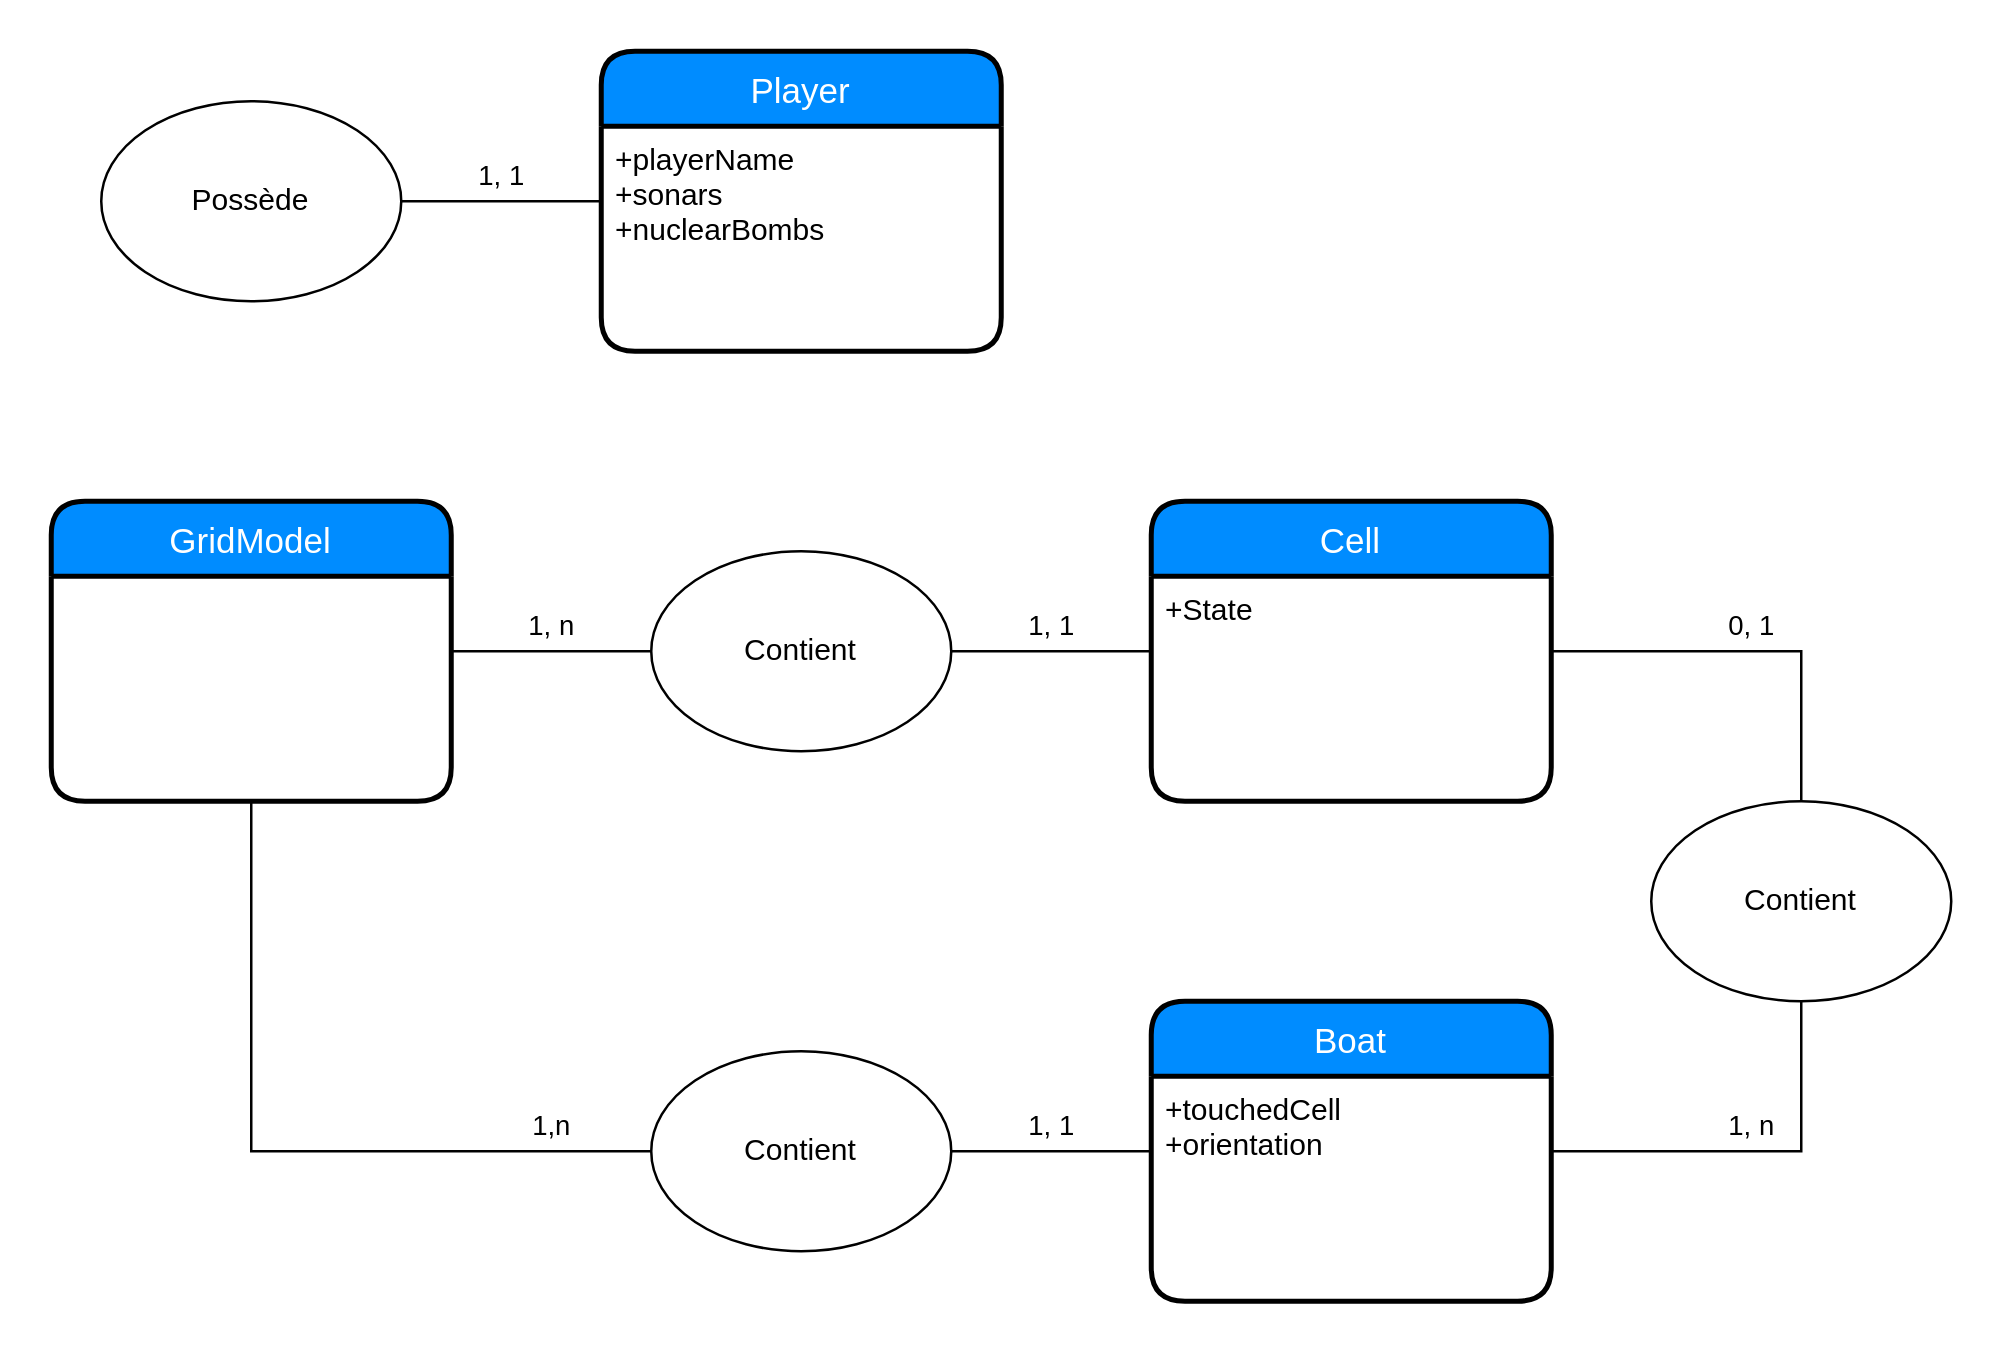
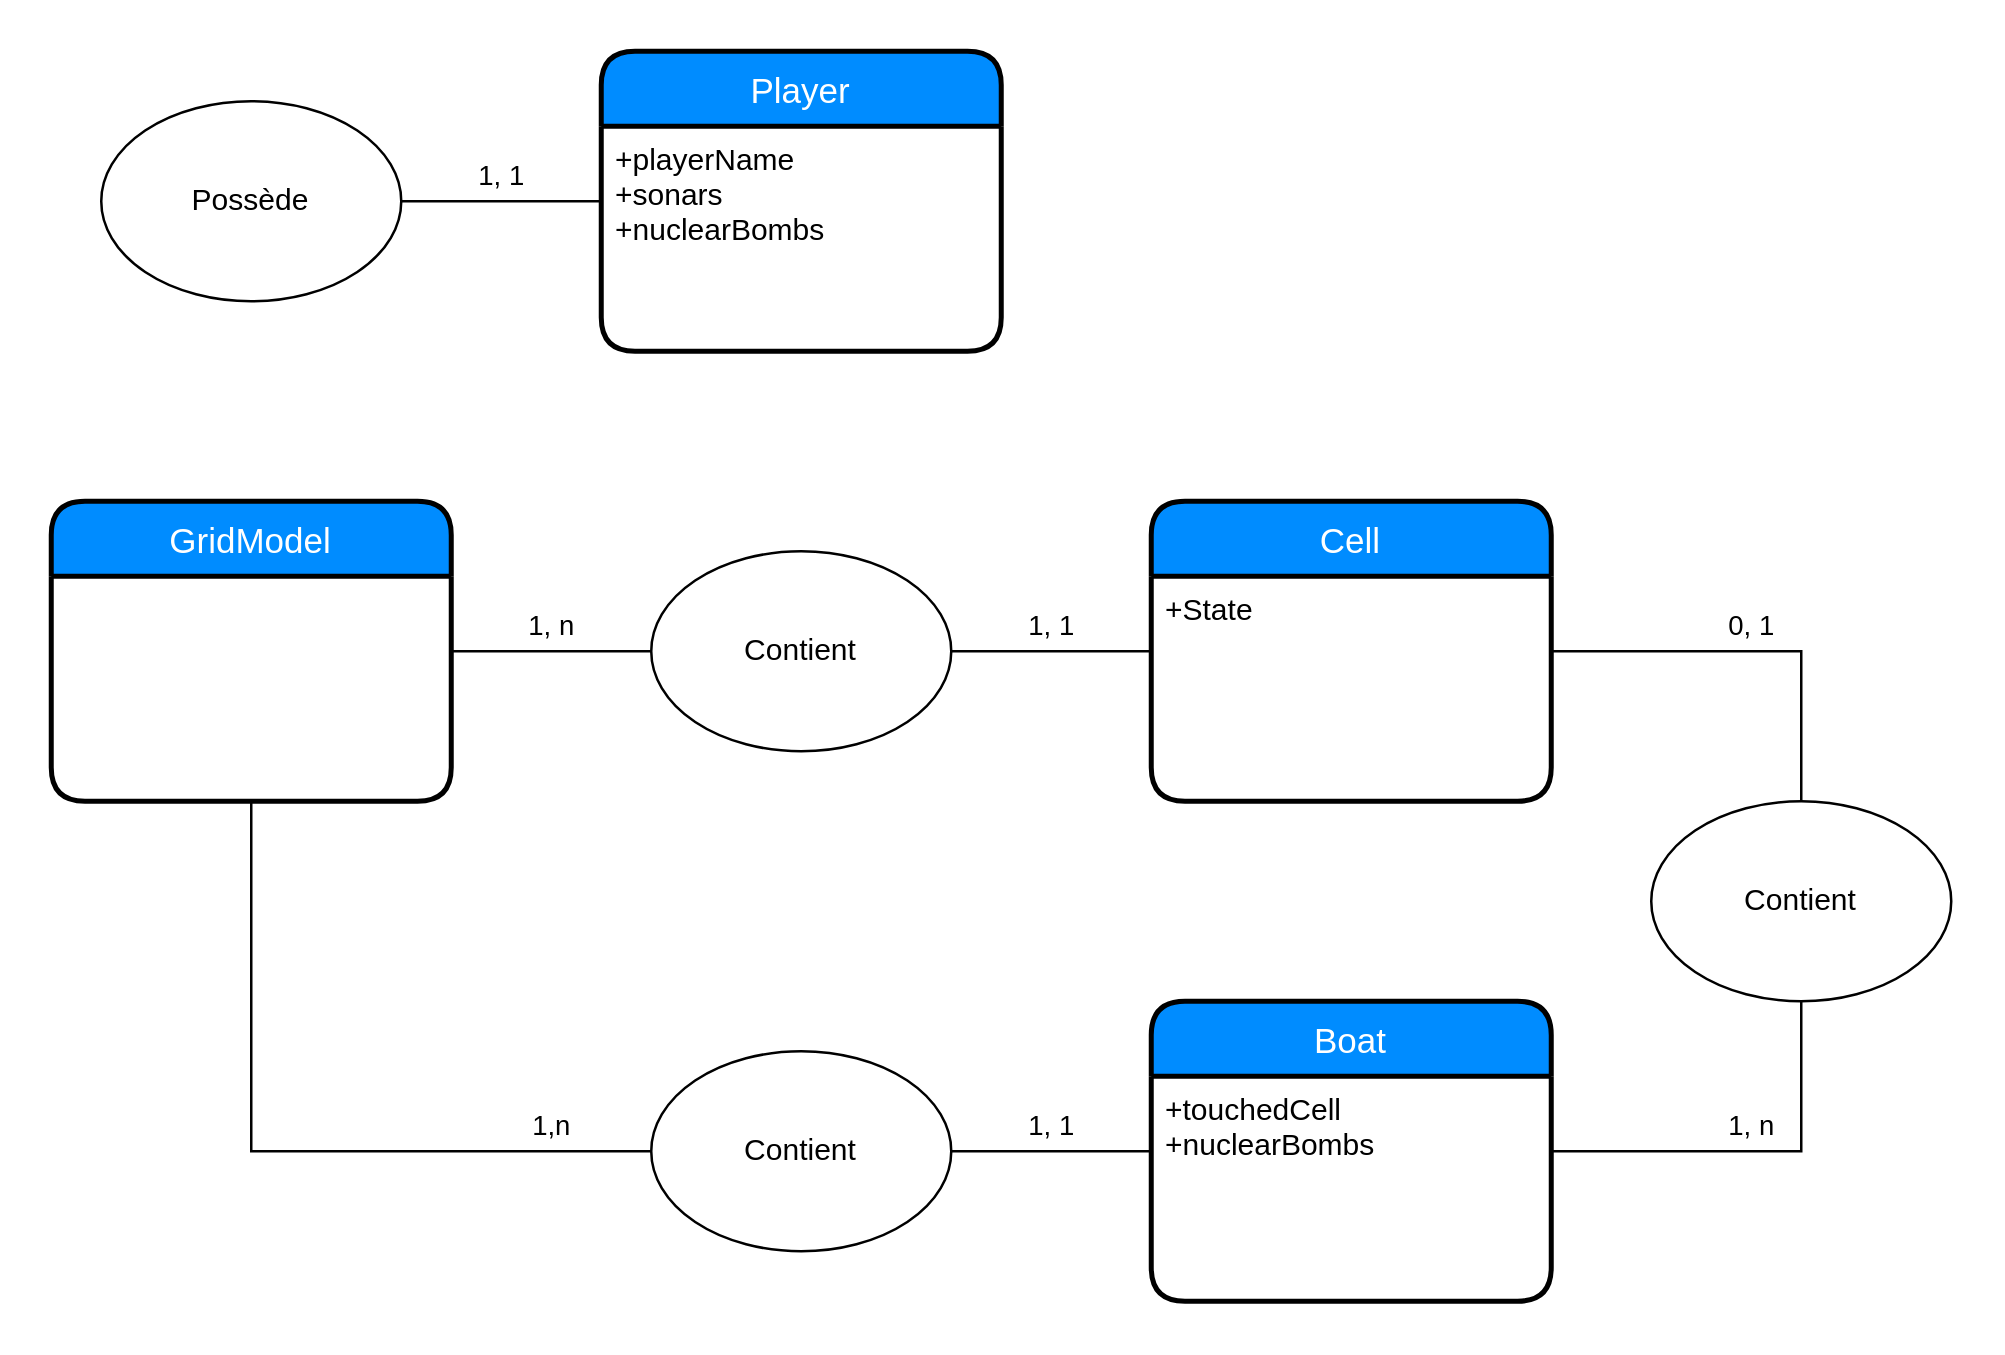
node "+touchedCell +orientation": label "+touchedCell +orientation" -> "+touchedCell +nuclearBombs"
